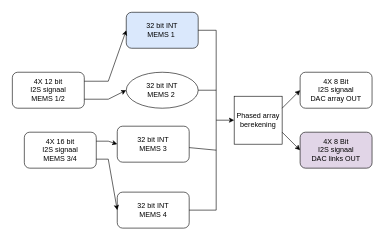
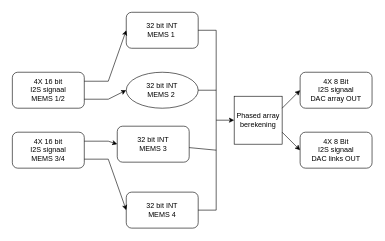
node "32 bit INT MEMS 1": fillcolor #dae8fc -> #ffffff
node "4X 12 bit I2S signaal MEMS 1/2": label "4X 12 bit I2S signaal MEMS 1/2" -> "4X 16 bit I2S signaal MEMS 1/2"
node "4X 16 bit I2S signaal MEMS 3/4": moved (60, 150) -> (48, 150)
node "4X 8 Bit I2S signaal DAC links OUT": fillcolor #e1d5e7 -> #ffffff
node "32 bit INT MEMS 4": moved (153, 210) -> (162, 210)
